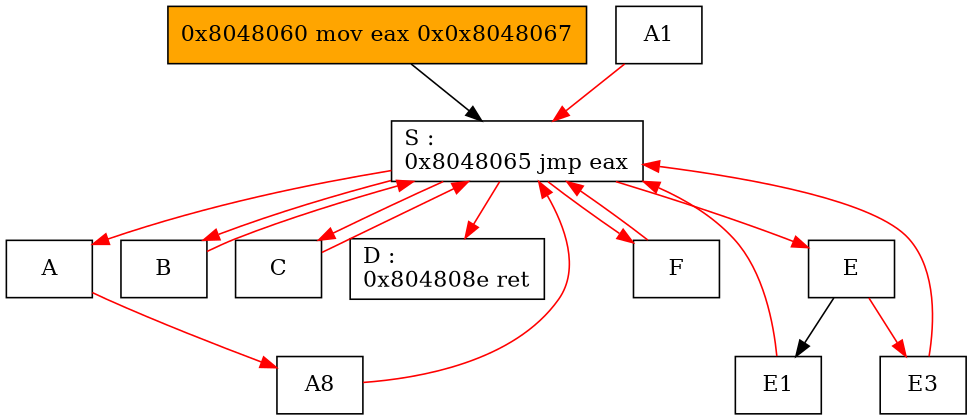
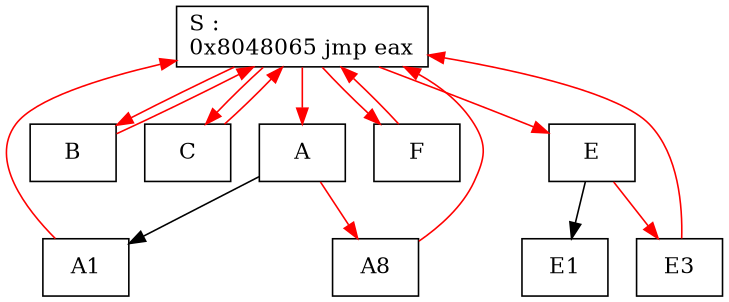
node "0x8048060 mov eax 0x0x8048067": removed
edge "A" -> "A1": added
edge "E1" -> "S : 0x8048065 jmp eax": removed
node "D : 0x804808e ret": removed
